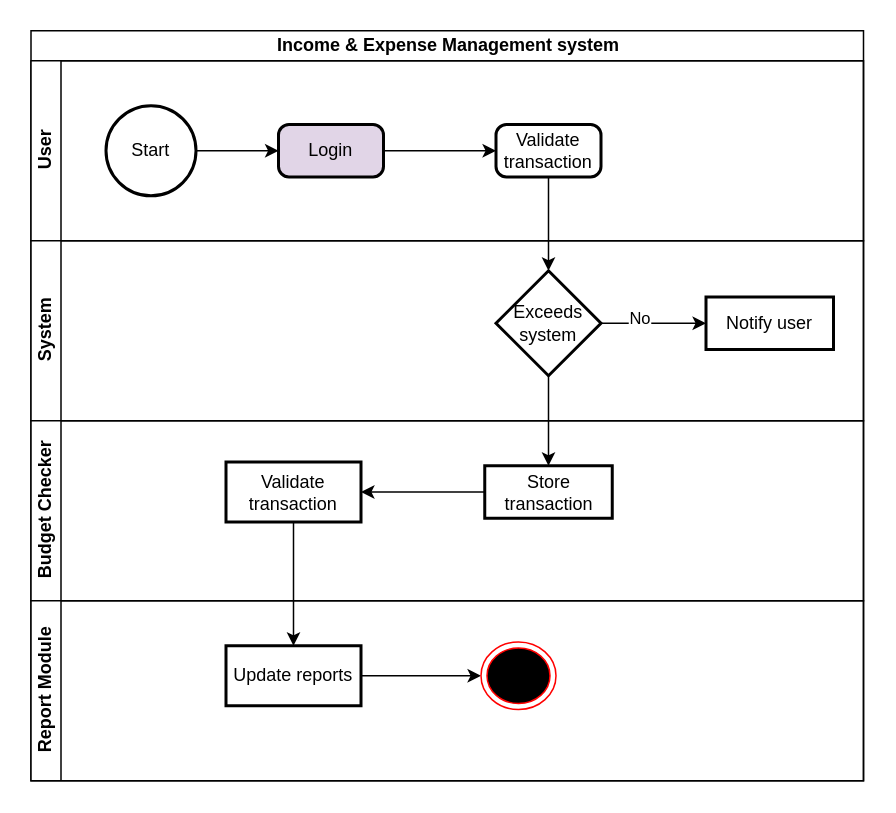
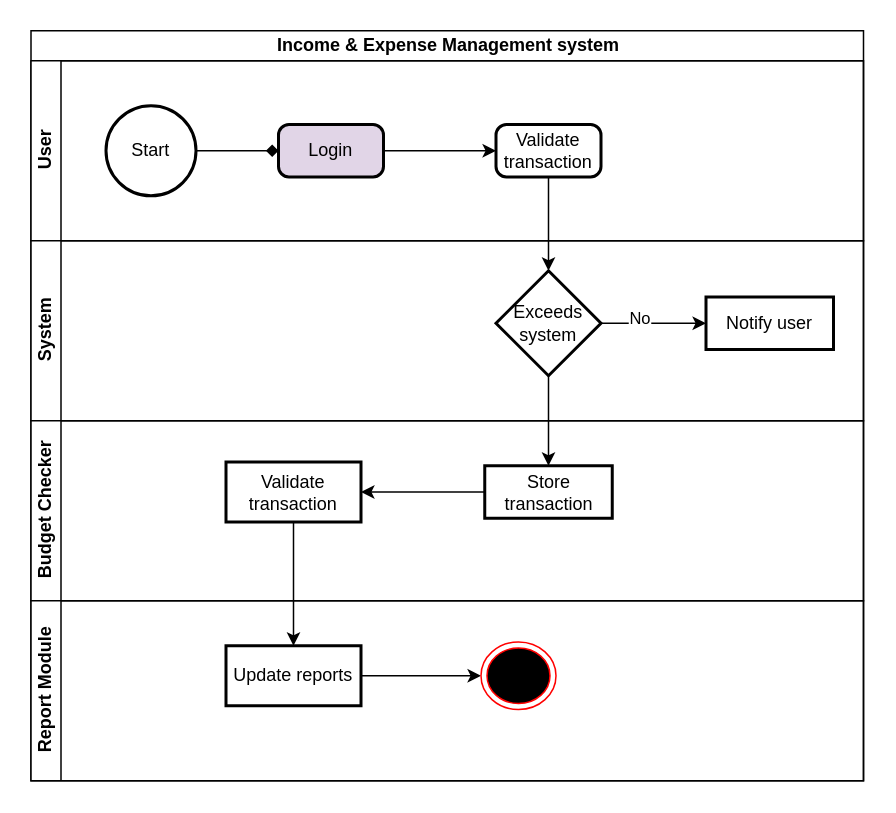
edge "Start" -> "Login": arrowhead classic -> diamond
